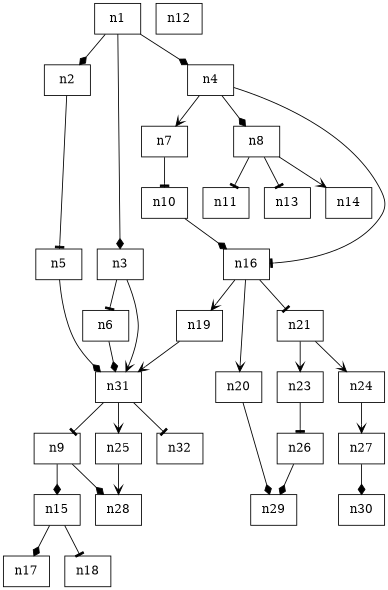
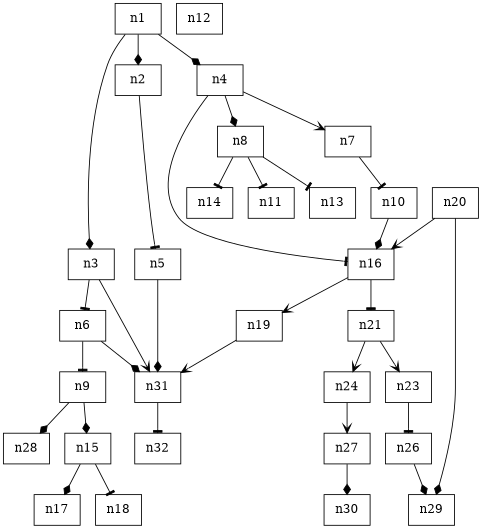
edge "n8" -> "n14": arrowhead vee -> tee
edge "n16" -> "n20": reversed
edge "n31" -> "n9": now "n6" -> "n9"
node "n25": removed
